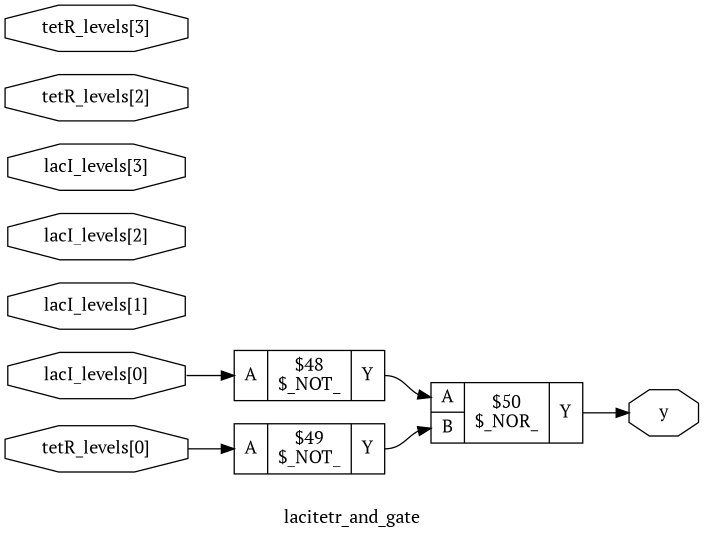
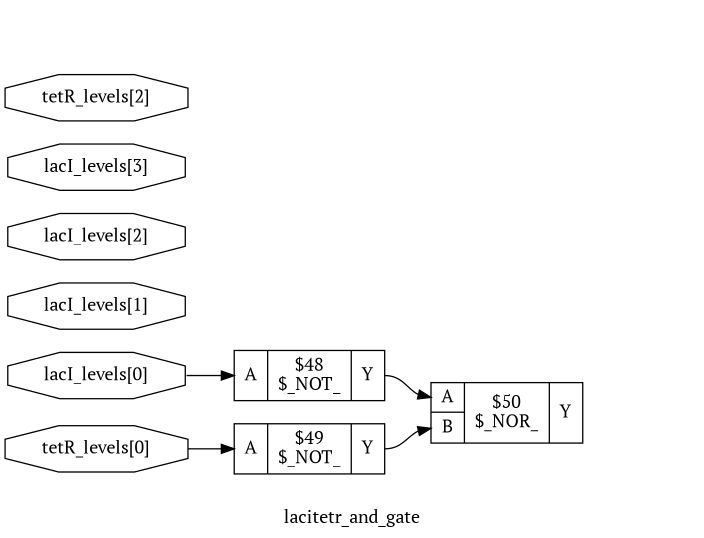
node "tetR_levels[3]": removed
node "y": removed
